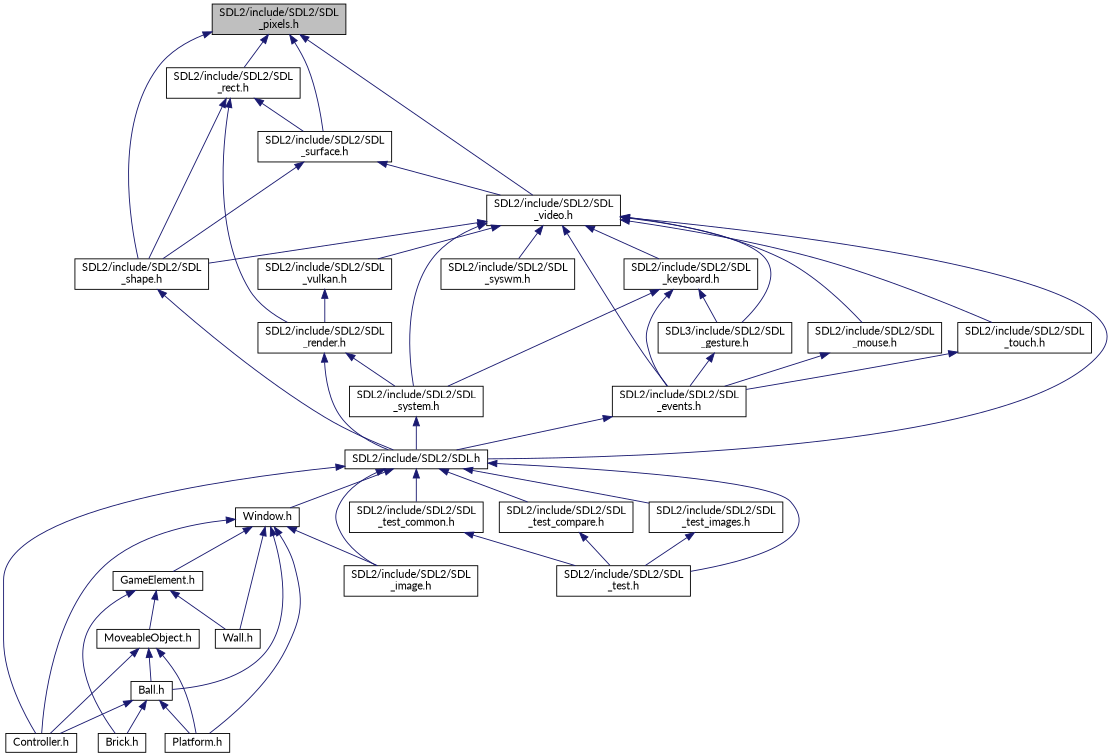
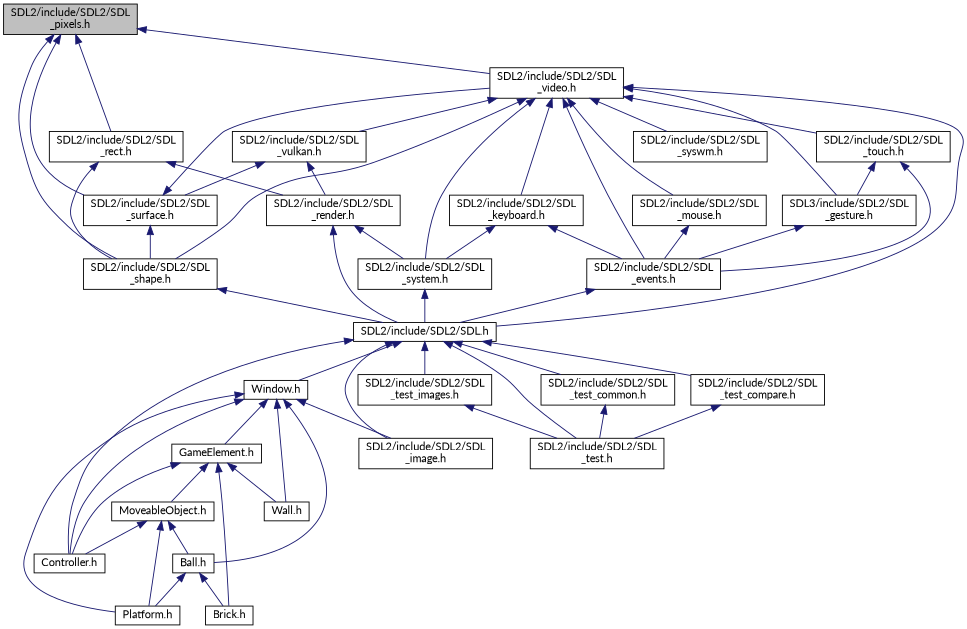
edge "SDL2/include/SDL2/SDL _surface.h" -> "SDL2/include/SDL2/SDL _rect.h": now "SDL2/include/SDL2/SDL _surface.h" -> "SDL2/include/SDL2/SDL _vulkan.h"
edge "SDL3/include/SDL2/SDL _gesture.h" -> "SDL2/include/SDL2/SDL _keyboard.h": now "SDL3/include/SDL2/SDL _gesture.h" -> "SDL2/include/SDL2/SDL _touch.h"
edge "Controller.h" -> "Ball.h": now "Controller.h" -> "GameElement.h"
